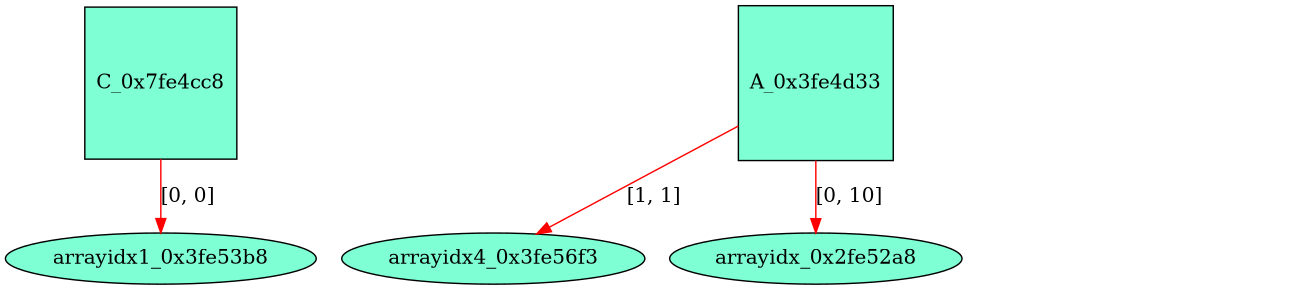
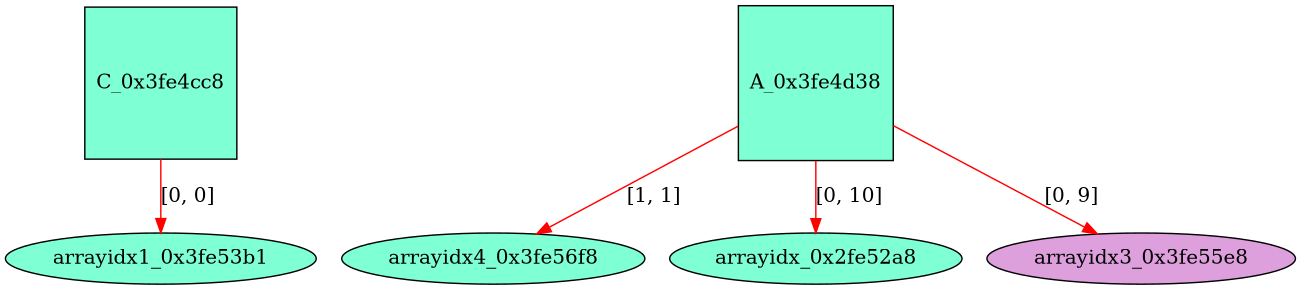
node "C_0x7fe4cc8": label "C_0x7fe4cc8" -> "C_0x3fe4cc8"
node "A_0x3fe4d33": label "A_0x3fe4d33" -> "A_0x3fe4d38"
node "arrayidx1_0x3fe53b8": label "arrayidx1_0x3fe53b8" -> "arrayidx1_0x3fe53b1"
node "arrayidx4_0x3fe56f3": label "arrayidx4_0x3fe56f3" -> "arrayidx4_0x3fe56f8"
node "arrayidx3_0x3fe55e8": added
